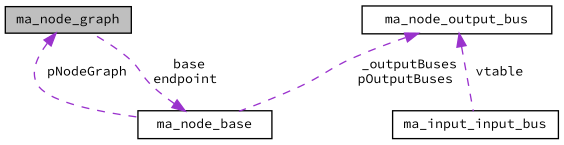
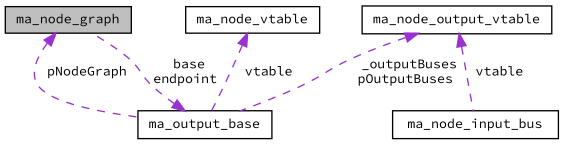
node "ma_node_vtable": added
node "ma_node_output_bus": label "ma_node_output_bus" -> "ma_node_output_vtable"
node "ma_node_base": label "ma_node_base" -> "ma_output_base"
node "ma_input_input_bus": label "ma_input_input_bus" -> "ma_node_input_bus"
